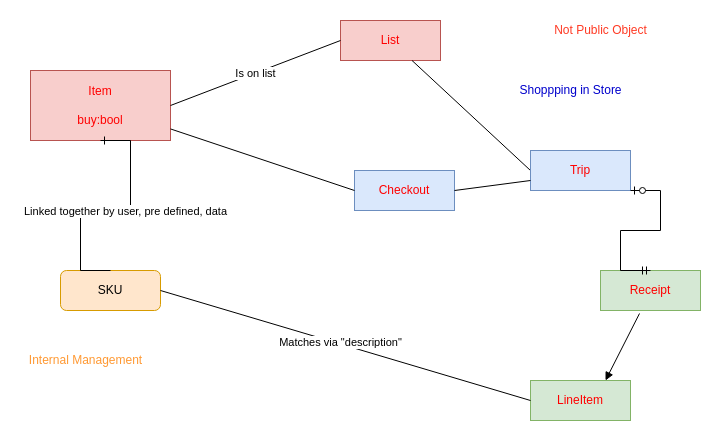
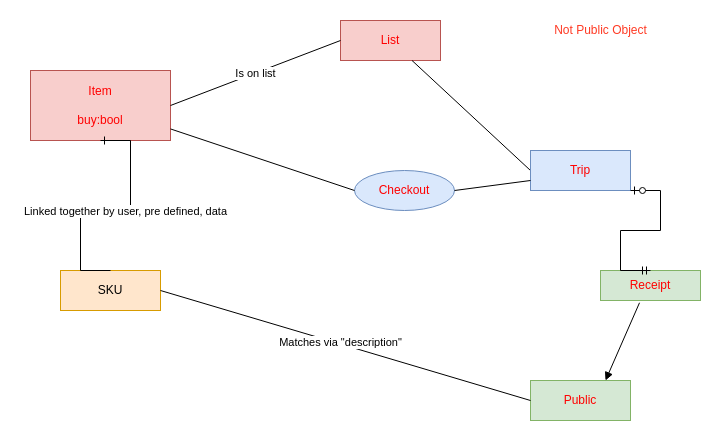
node "Shoppping in Store": removed
node "Checkout": shape rectangle -> ellipse
node "SKU": shape rounded rectangle -> rectangle
node "Receipt": size 100x40 -> 100x30
node "Internal Management": removed
node "LineItem": label "LineItem" -> "Public"
